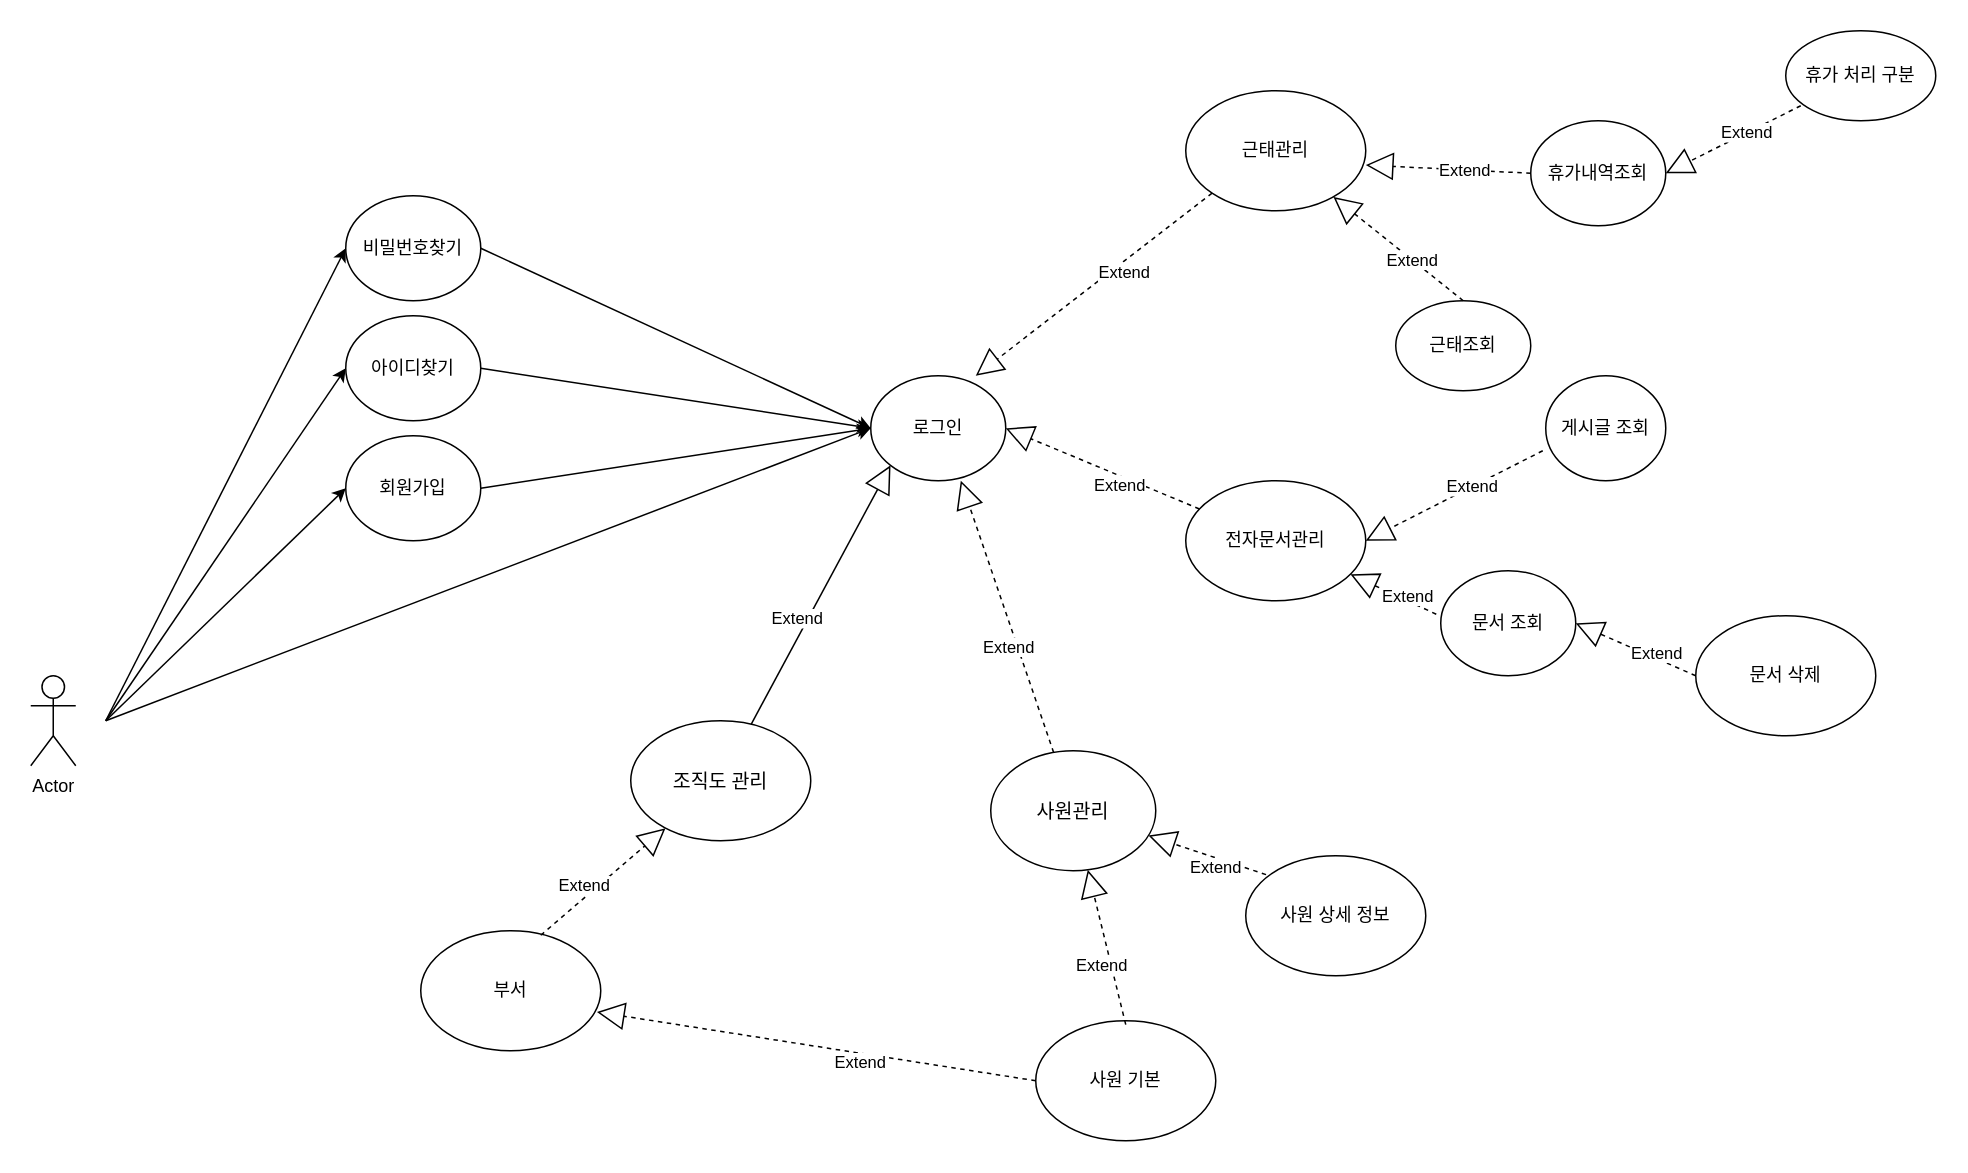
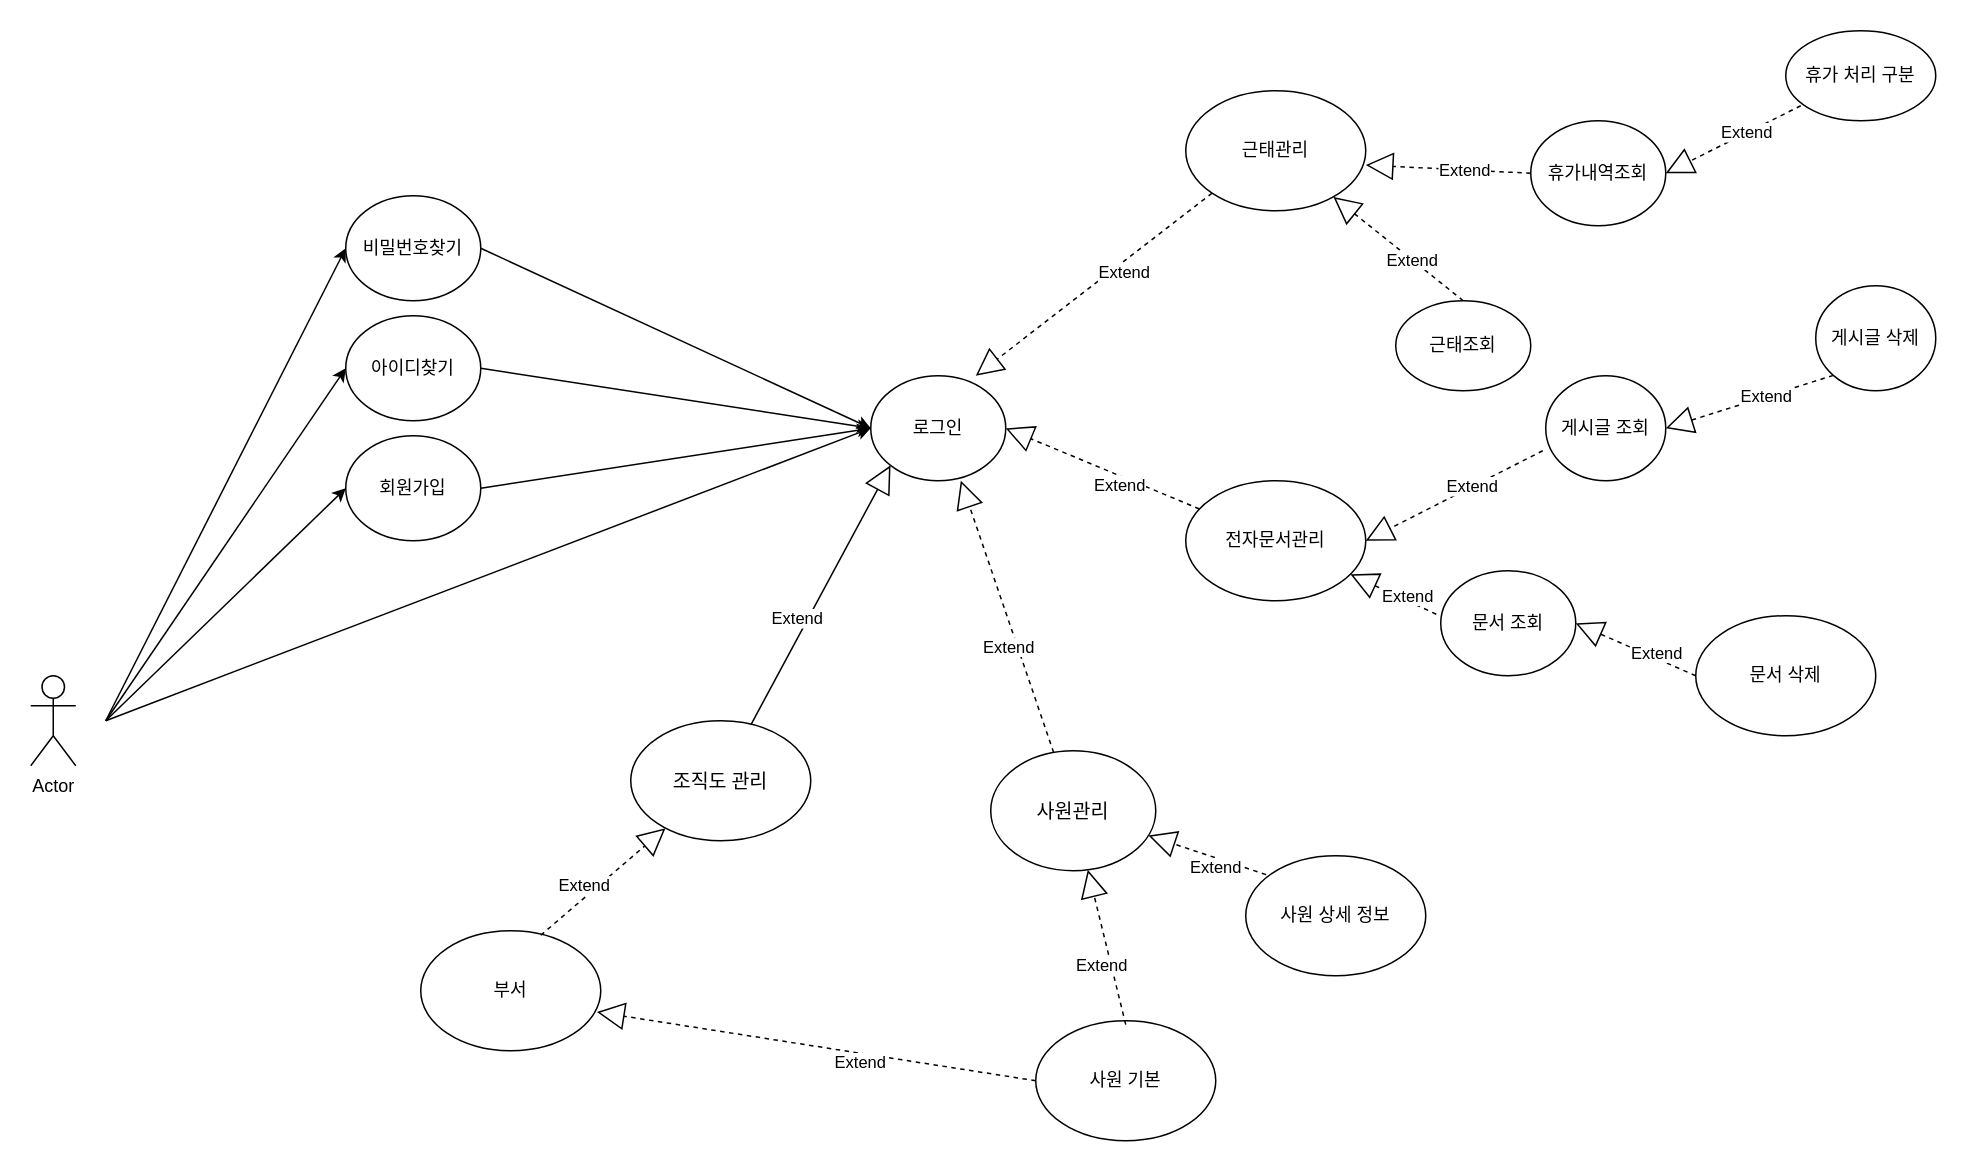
node "게시글 삭제": added
edge "게시글 삭제" -> "게시글 조회": added, label "Extend"
